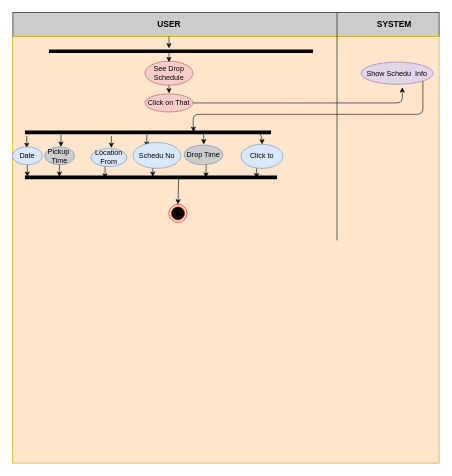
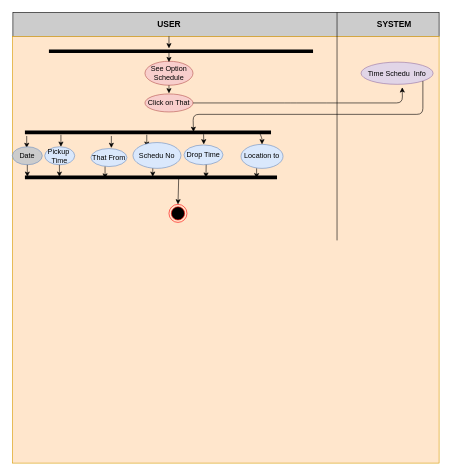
node "See Drop Schedule": label "See Drop Schedule" -> "See Option Schedule"
node "Show Schedu Info": label "Show Schedu Info" -> "Time Schedu Info"
node "Drop Time": fillcolor #cccccc -> #dae8fc
node "Date": fillcolor #dae8fc -> #cccccc
node "Pickup Time": fillcolor #cccccc -> #dae8fc
node "Click to": label "Click to" -> "Location to"
node "Location From": label "Location From" -> "That From"
